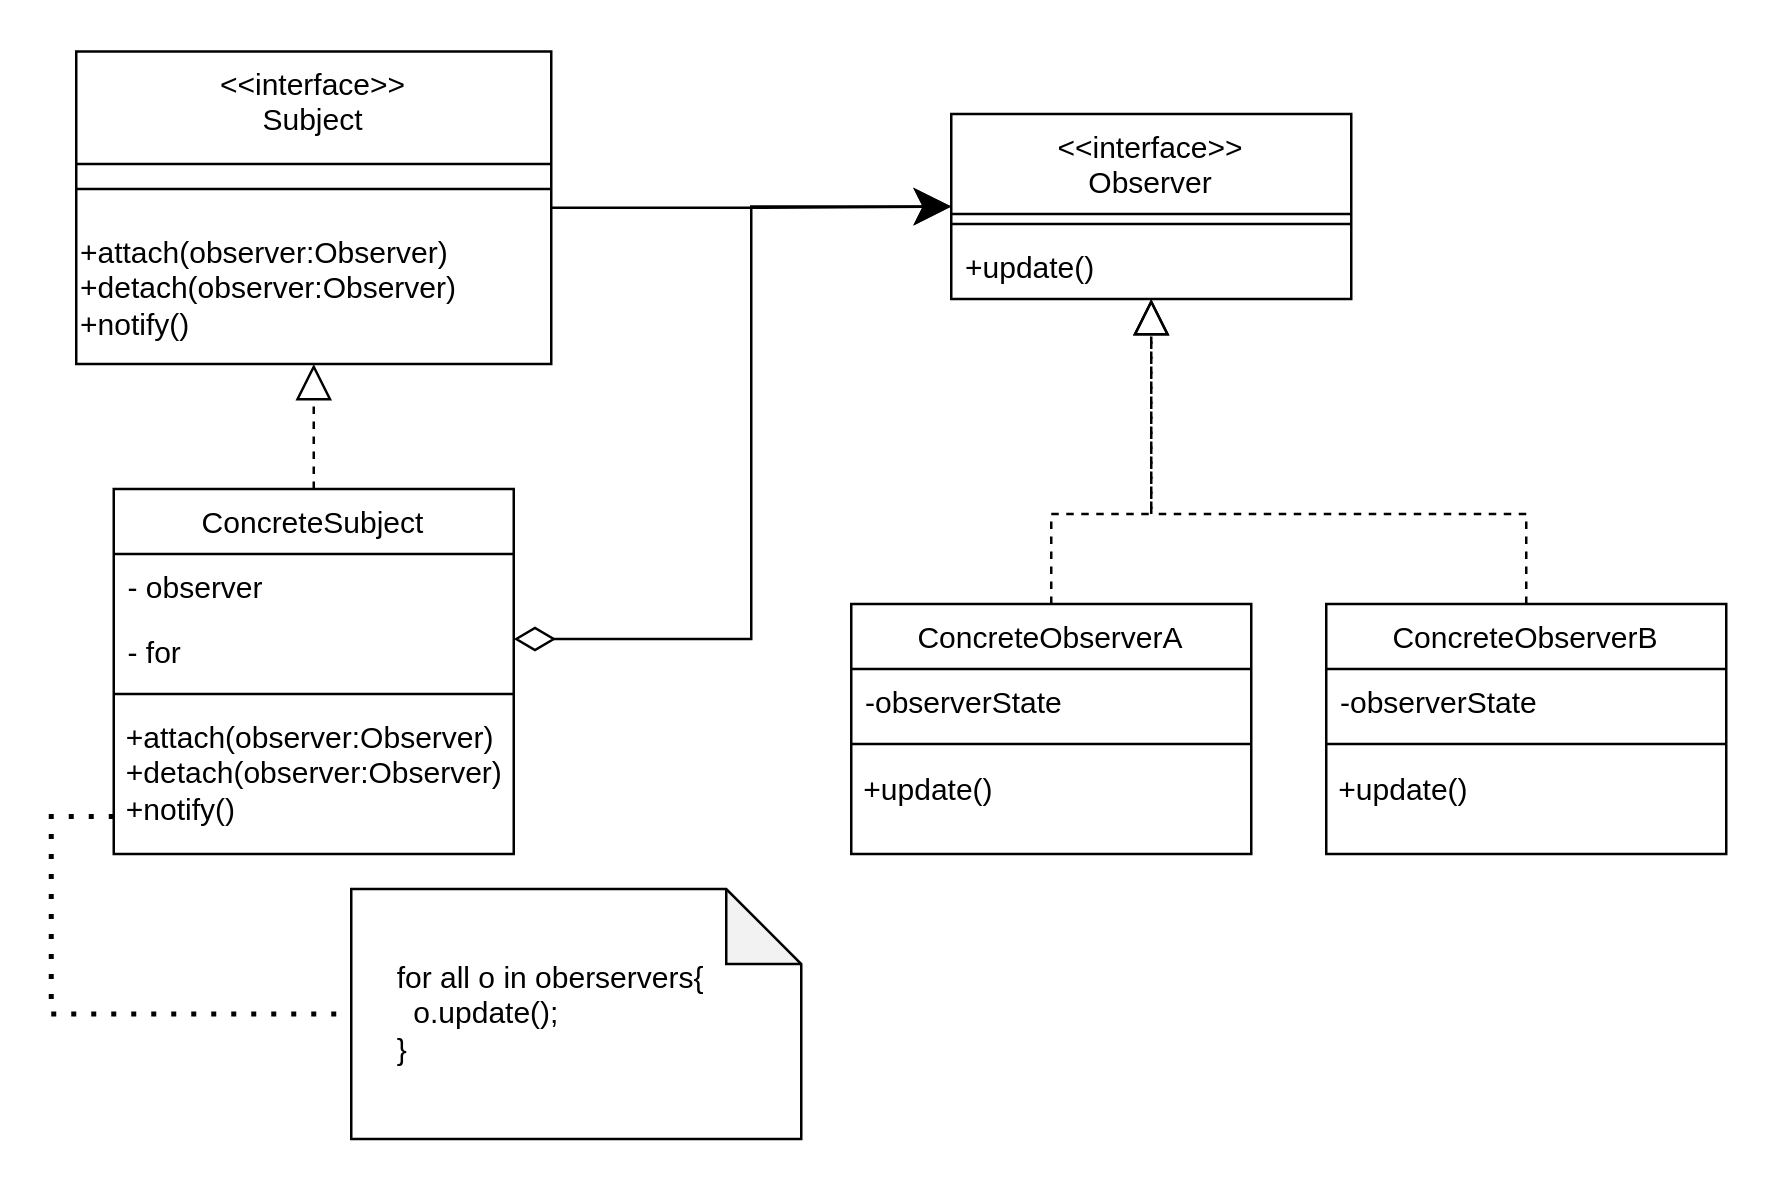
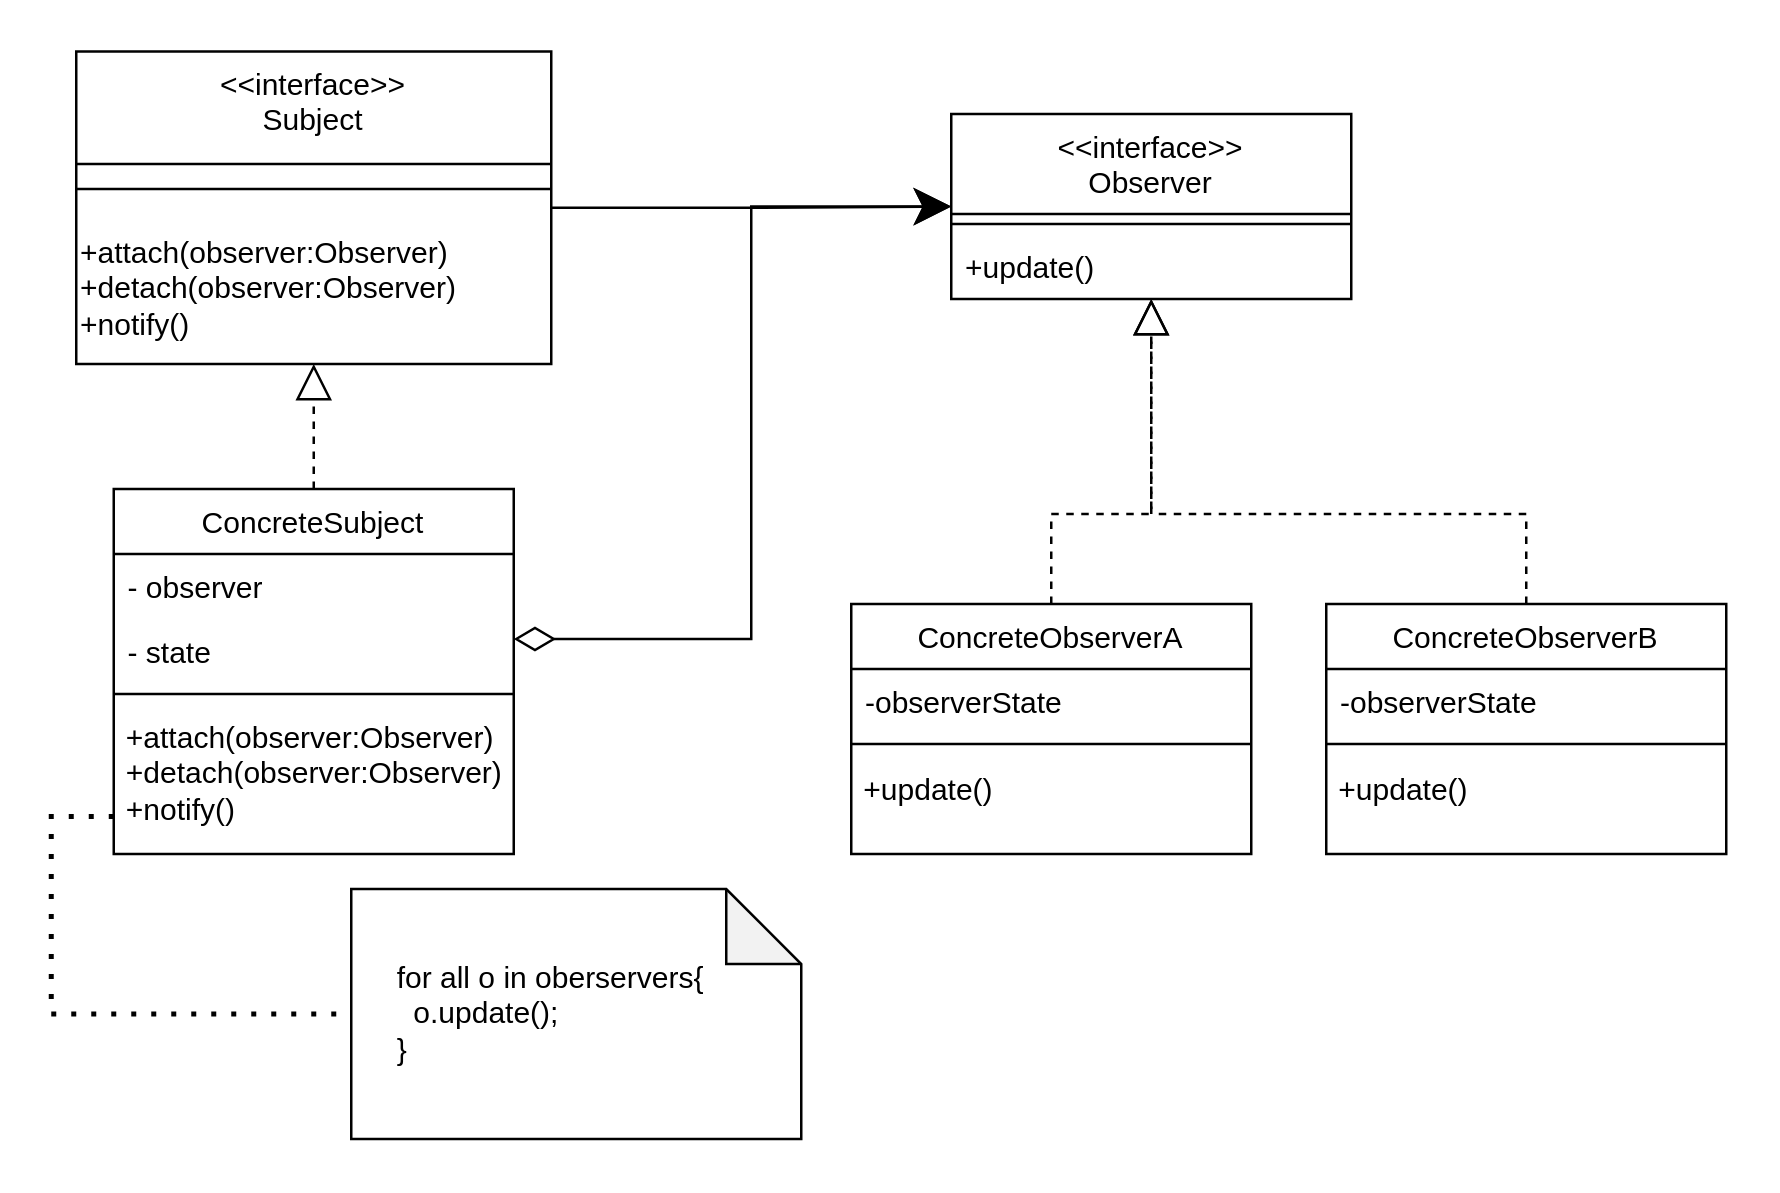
node "- for": label "- for" -> "- state"
